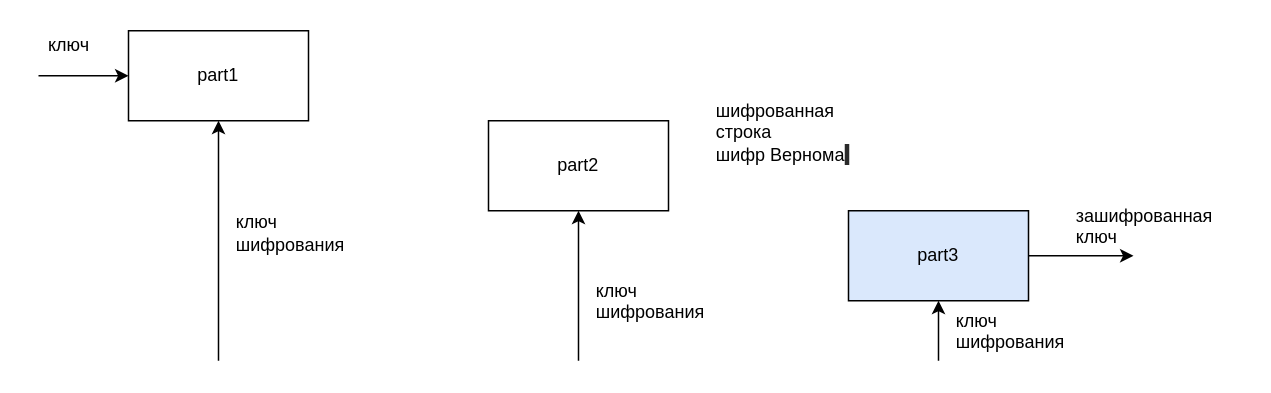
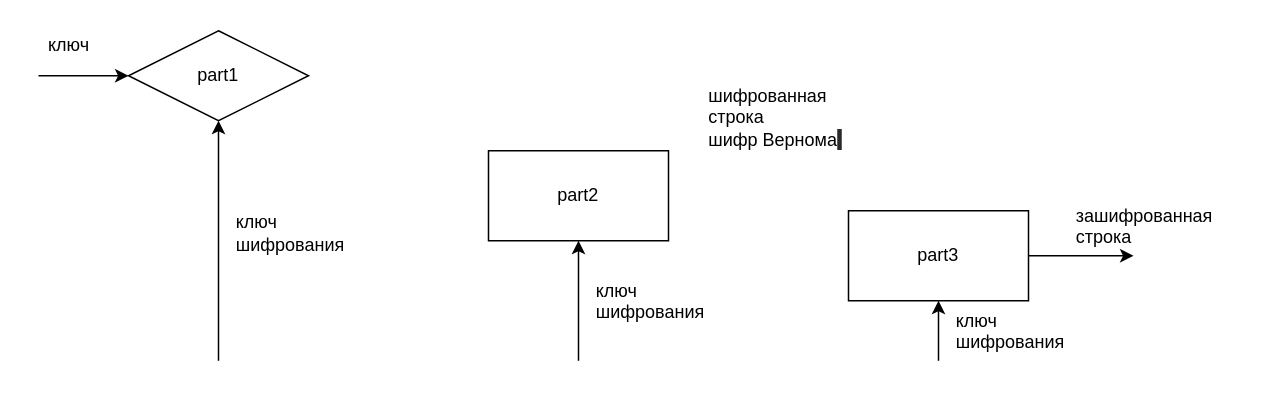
node "part1": shape rectangle -> diamond
node "шифрованнаястрокашифр Вернома": moved (796, 136) -> (788, 121)
node "part2": moved (578, 166) -> (578, 196)
node "зашифрованнаяключ": label "зашифрованнаяключ" -> "зашифрованнаястрока"
node "part3": fillcolor #dae8fc -> #ffffff
